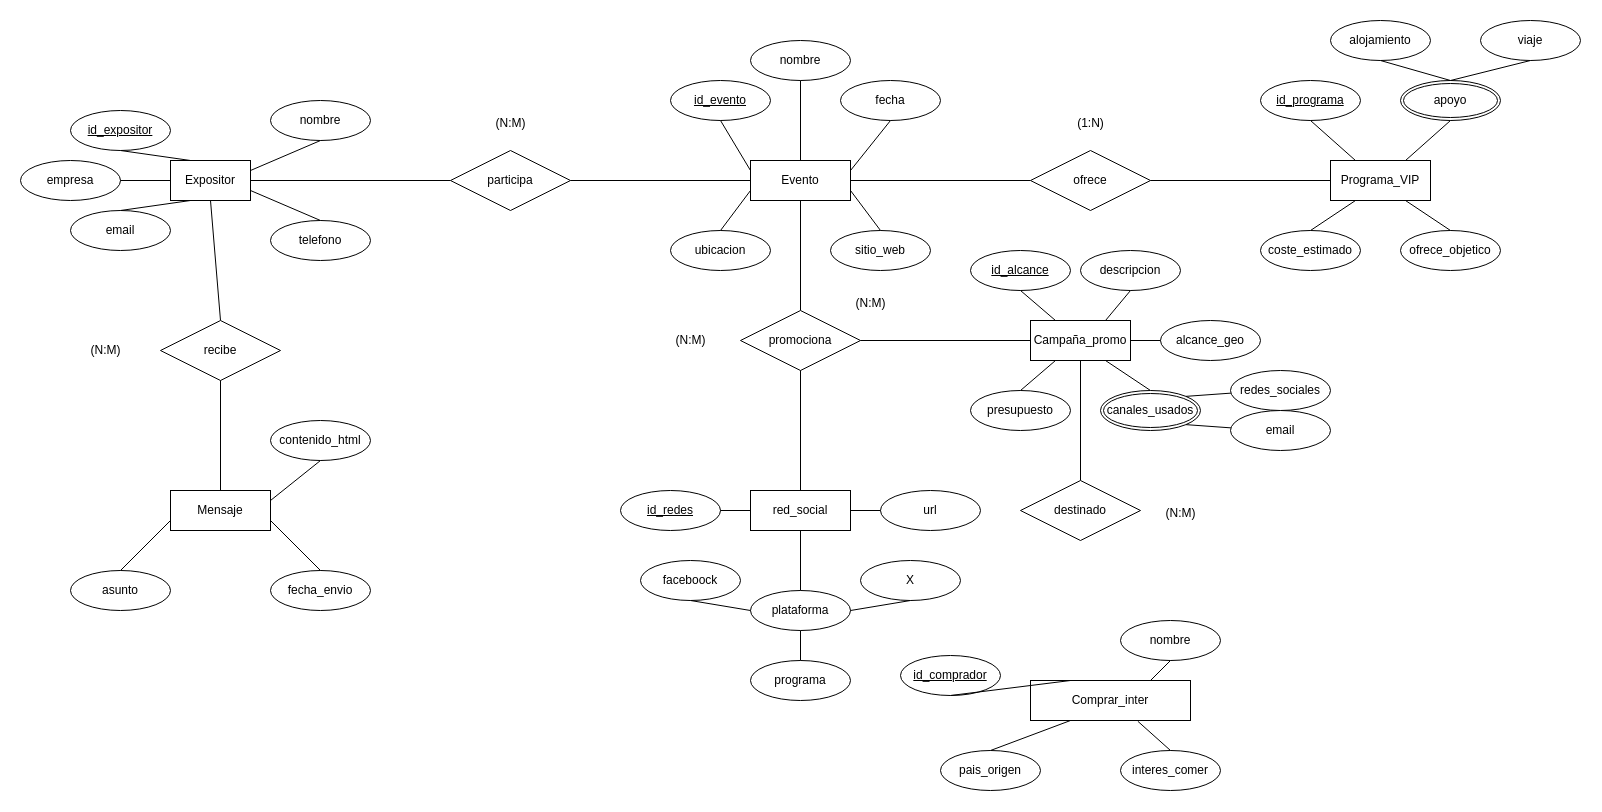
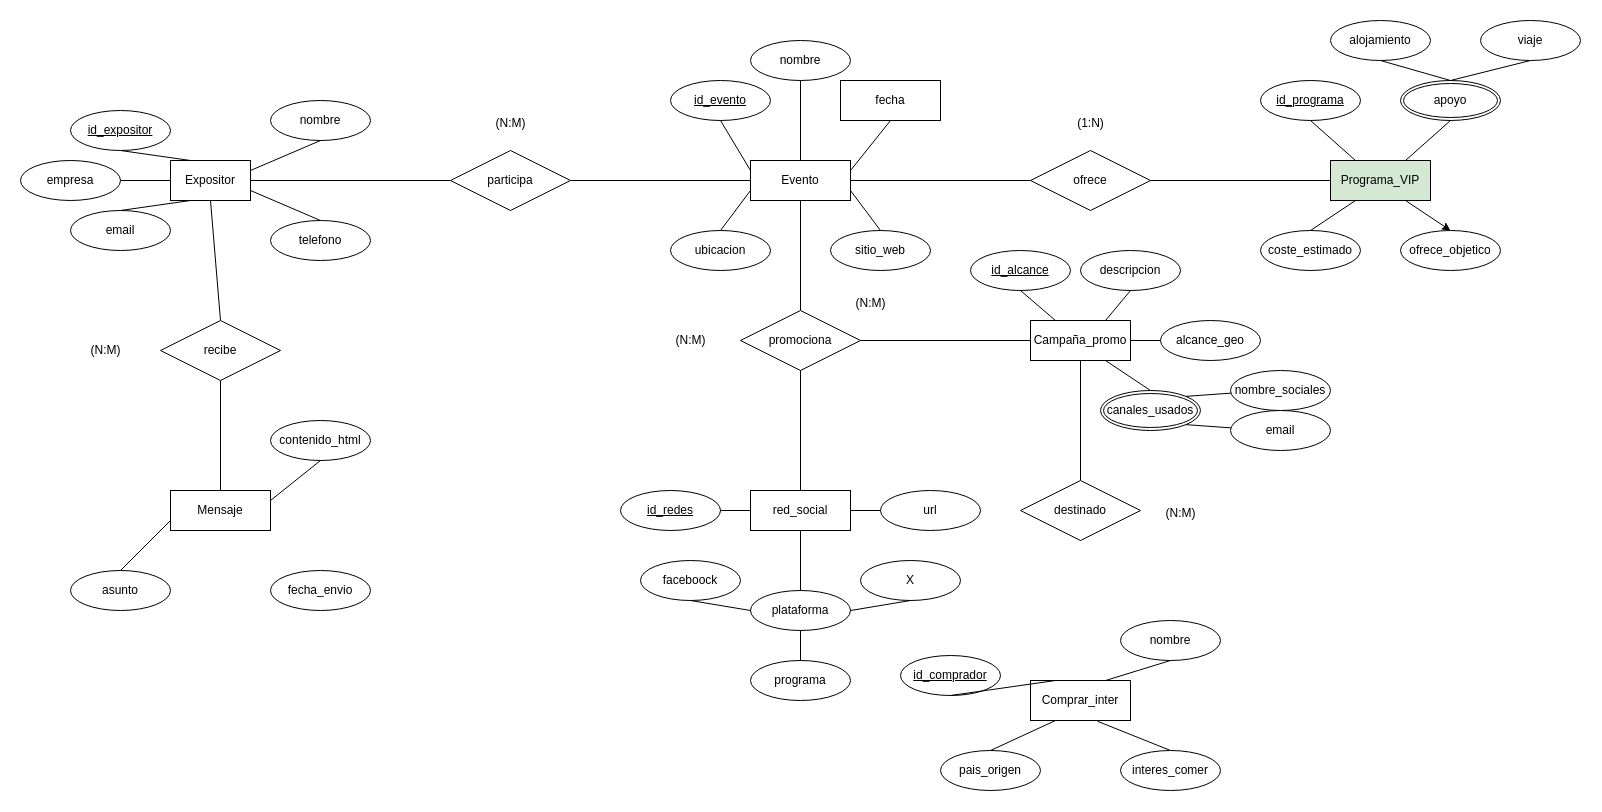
node "fecha": shape ellipse -> rectangle
node "Programa_VIP": fillcolor #ffffff -> #d5e8d4
edge "Programa_VIP" -- "ofrece_objetico": arrowhead none -> classic
edge "Campaña_promo" -- "presupuesto": removed
node "redes_sociales": label "redes_sociales" -> "nombre_sociales"
node "presupuesto": removed
edge "Mensaje" -- "fecha_envio": removed
node "Comprar_inter": size 160x40 -> 100x40
